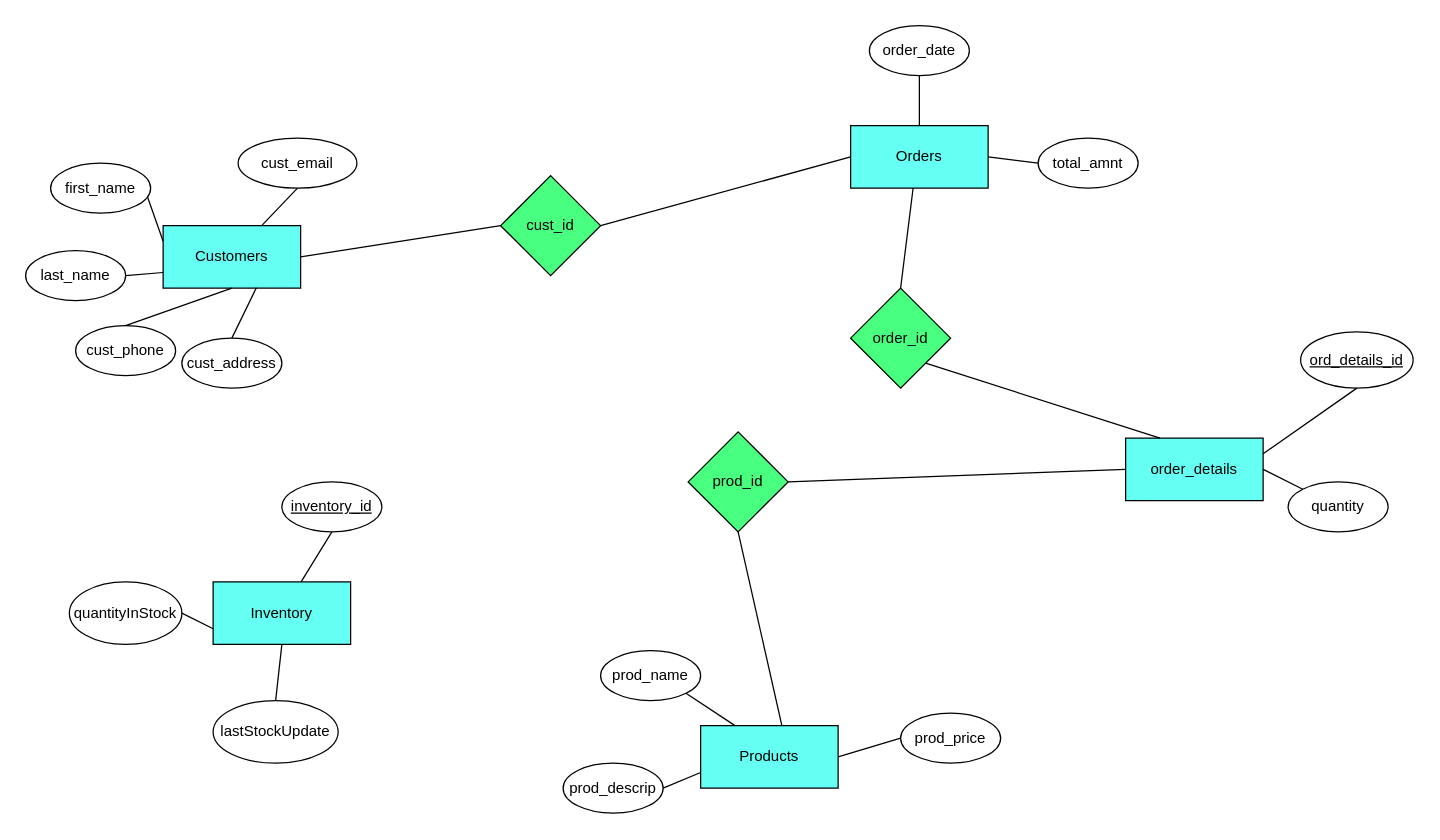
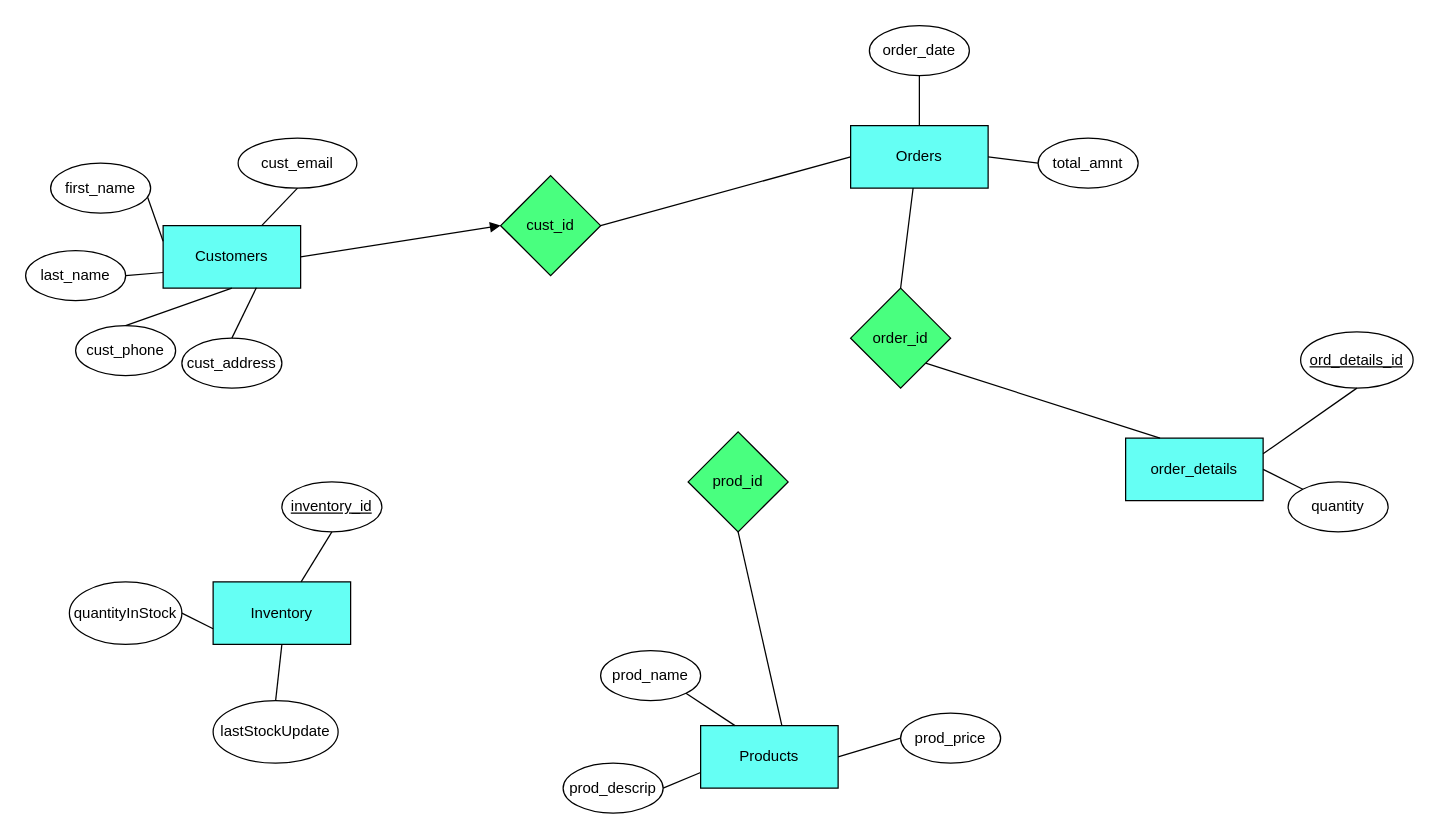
edge "cust_id" -- "Customers": arrowhead none -> block
edge "order_details" -- "prod_id": removed
